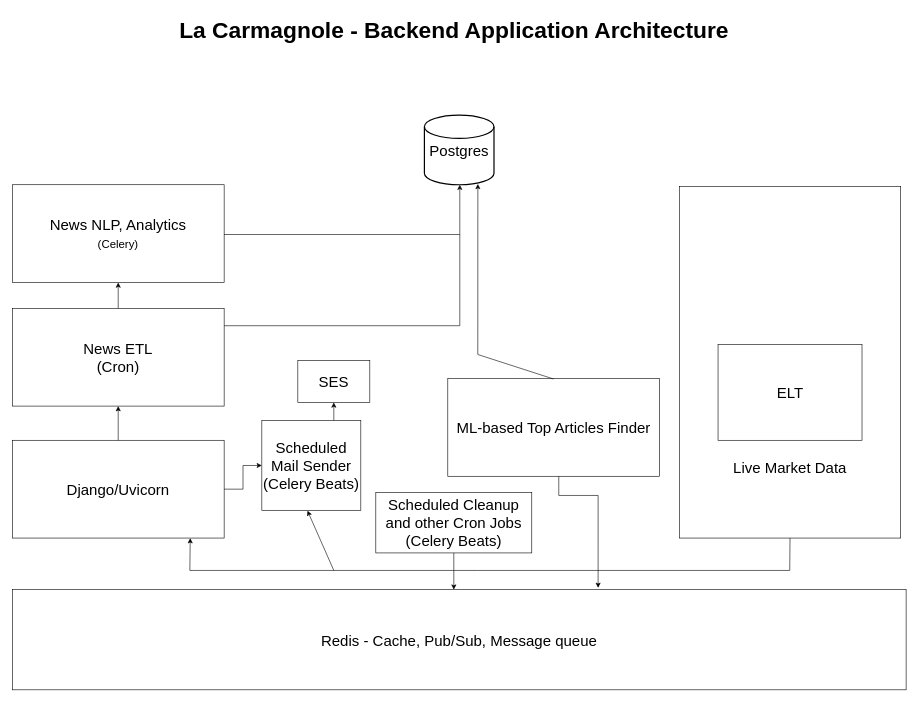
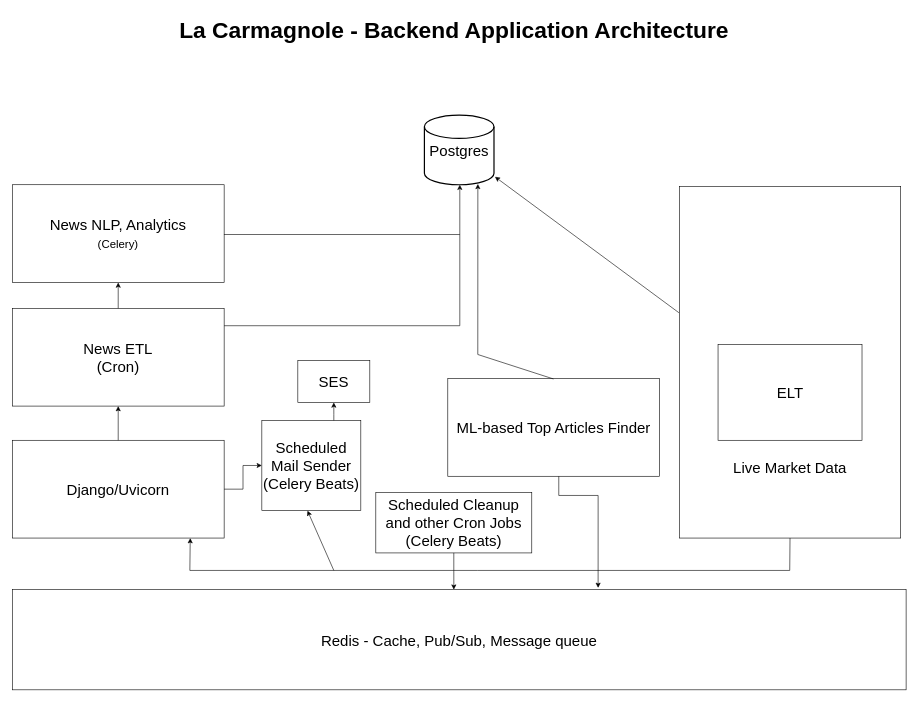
edge "Live Market Data" -> "Postgres": added
